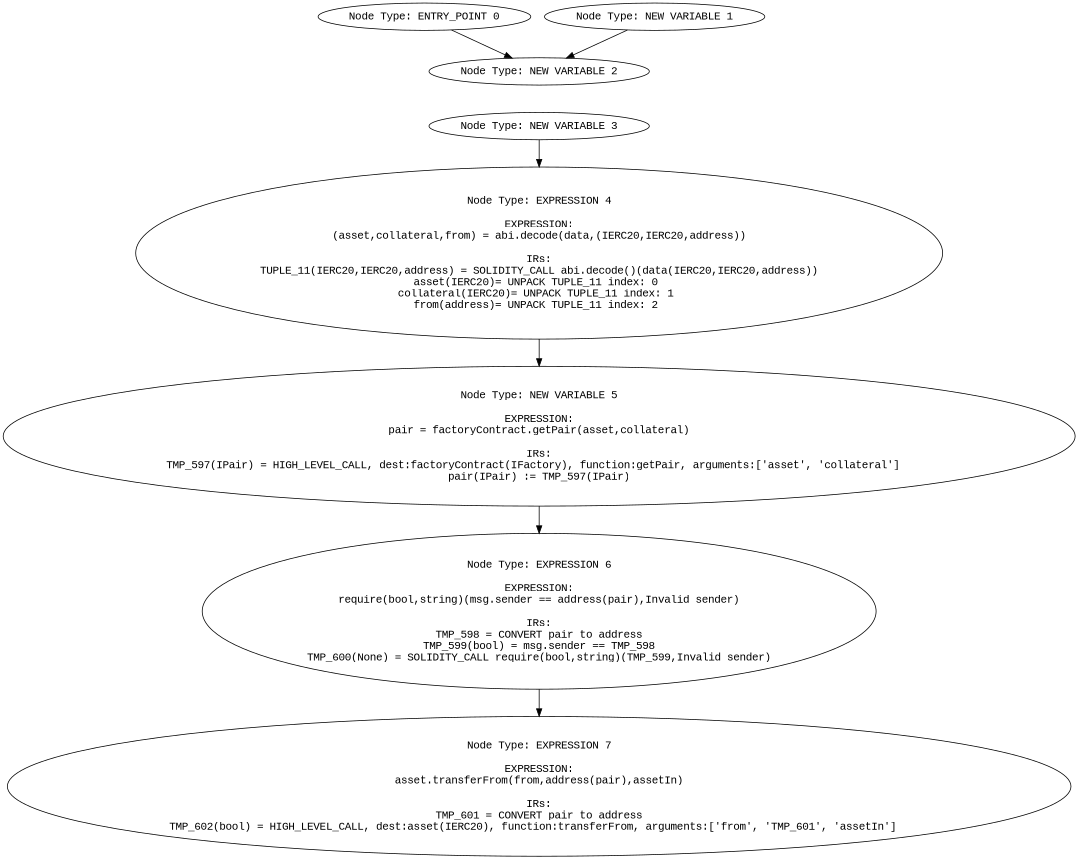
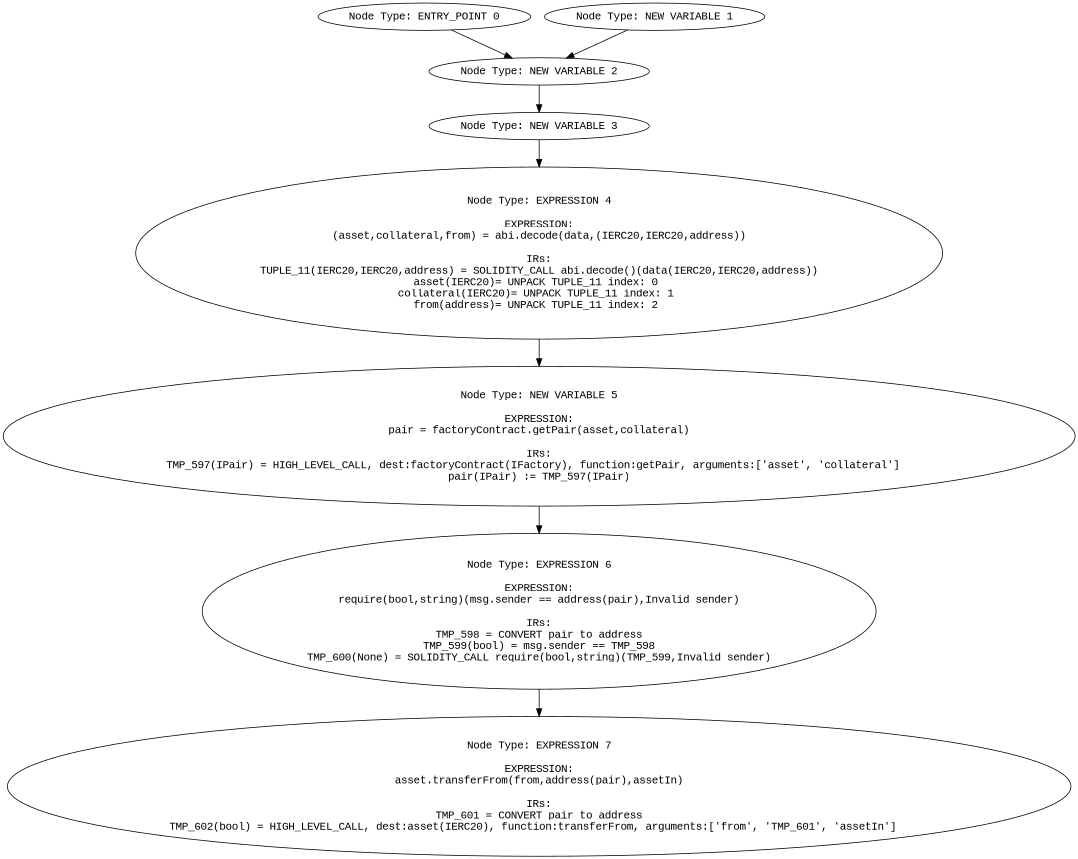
edge "Node Type: NEW VARIABLE 2" -> "Node Type: NEW VARIABLE 3": added
